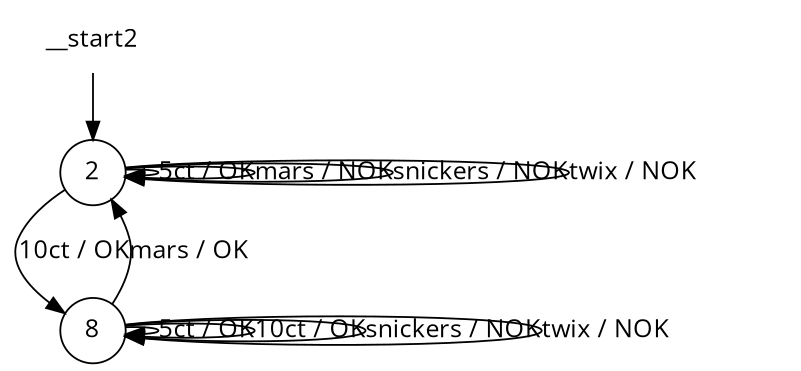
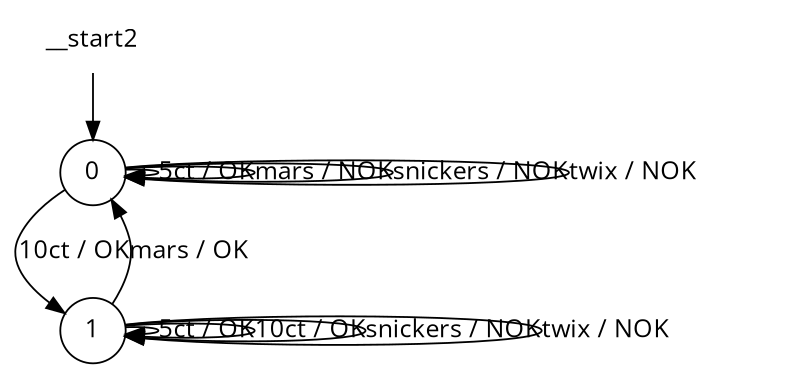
node "2": label "2" -> "0"
node "8": label "8" -> "1"
